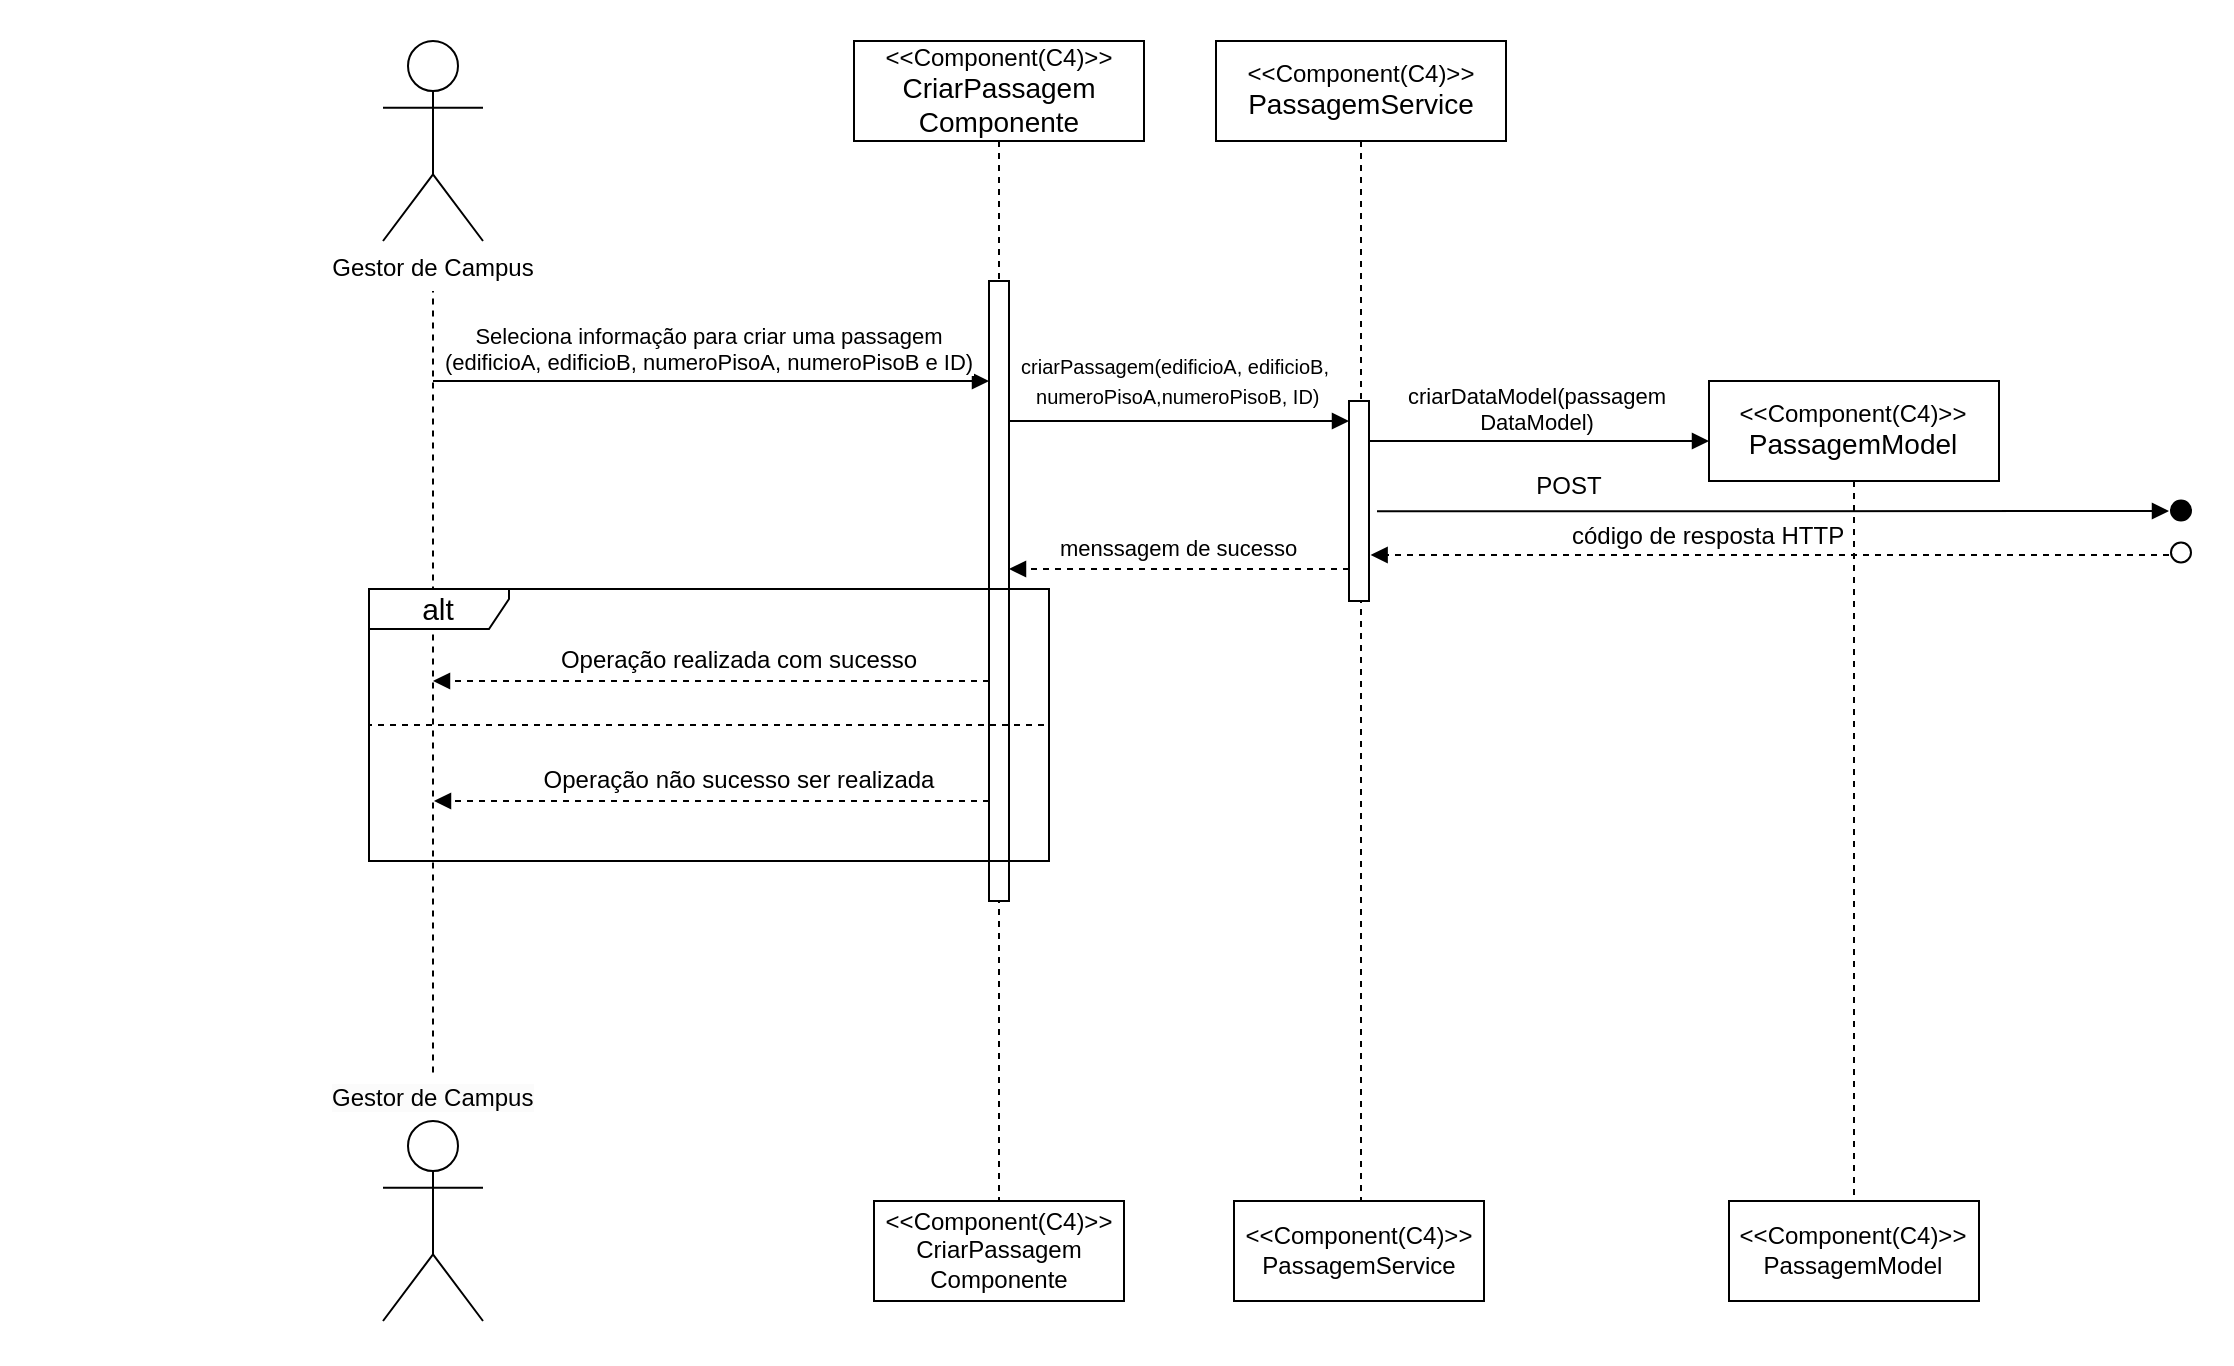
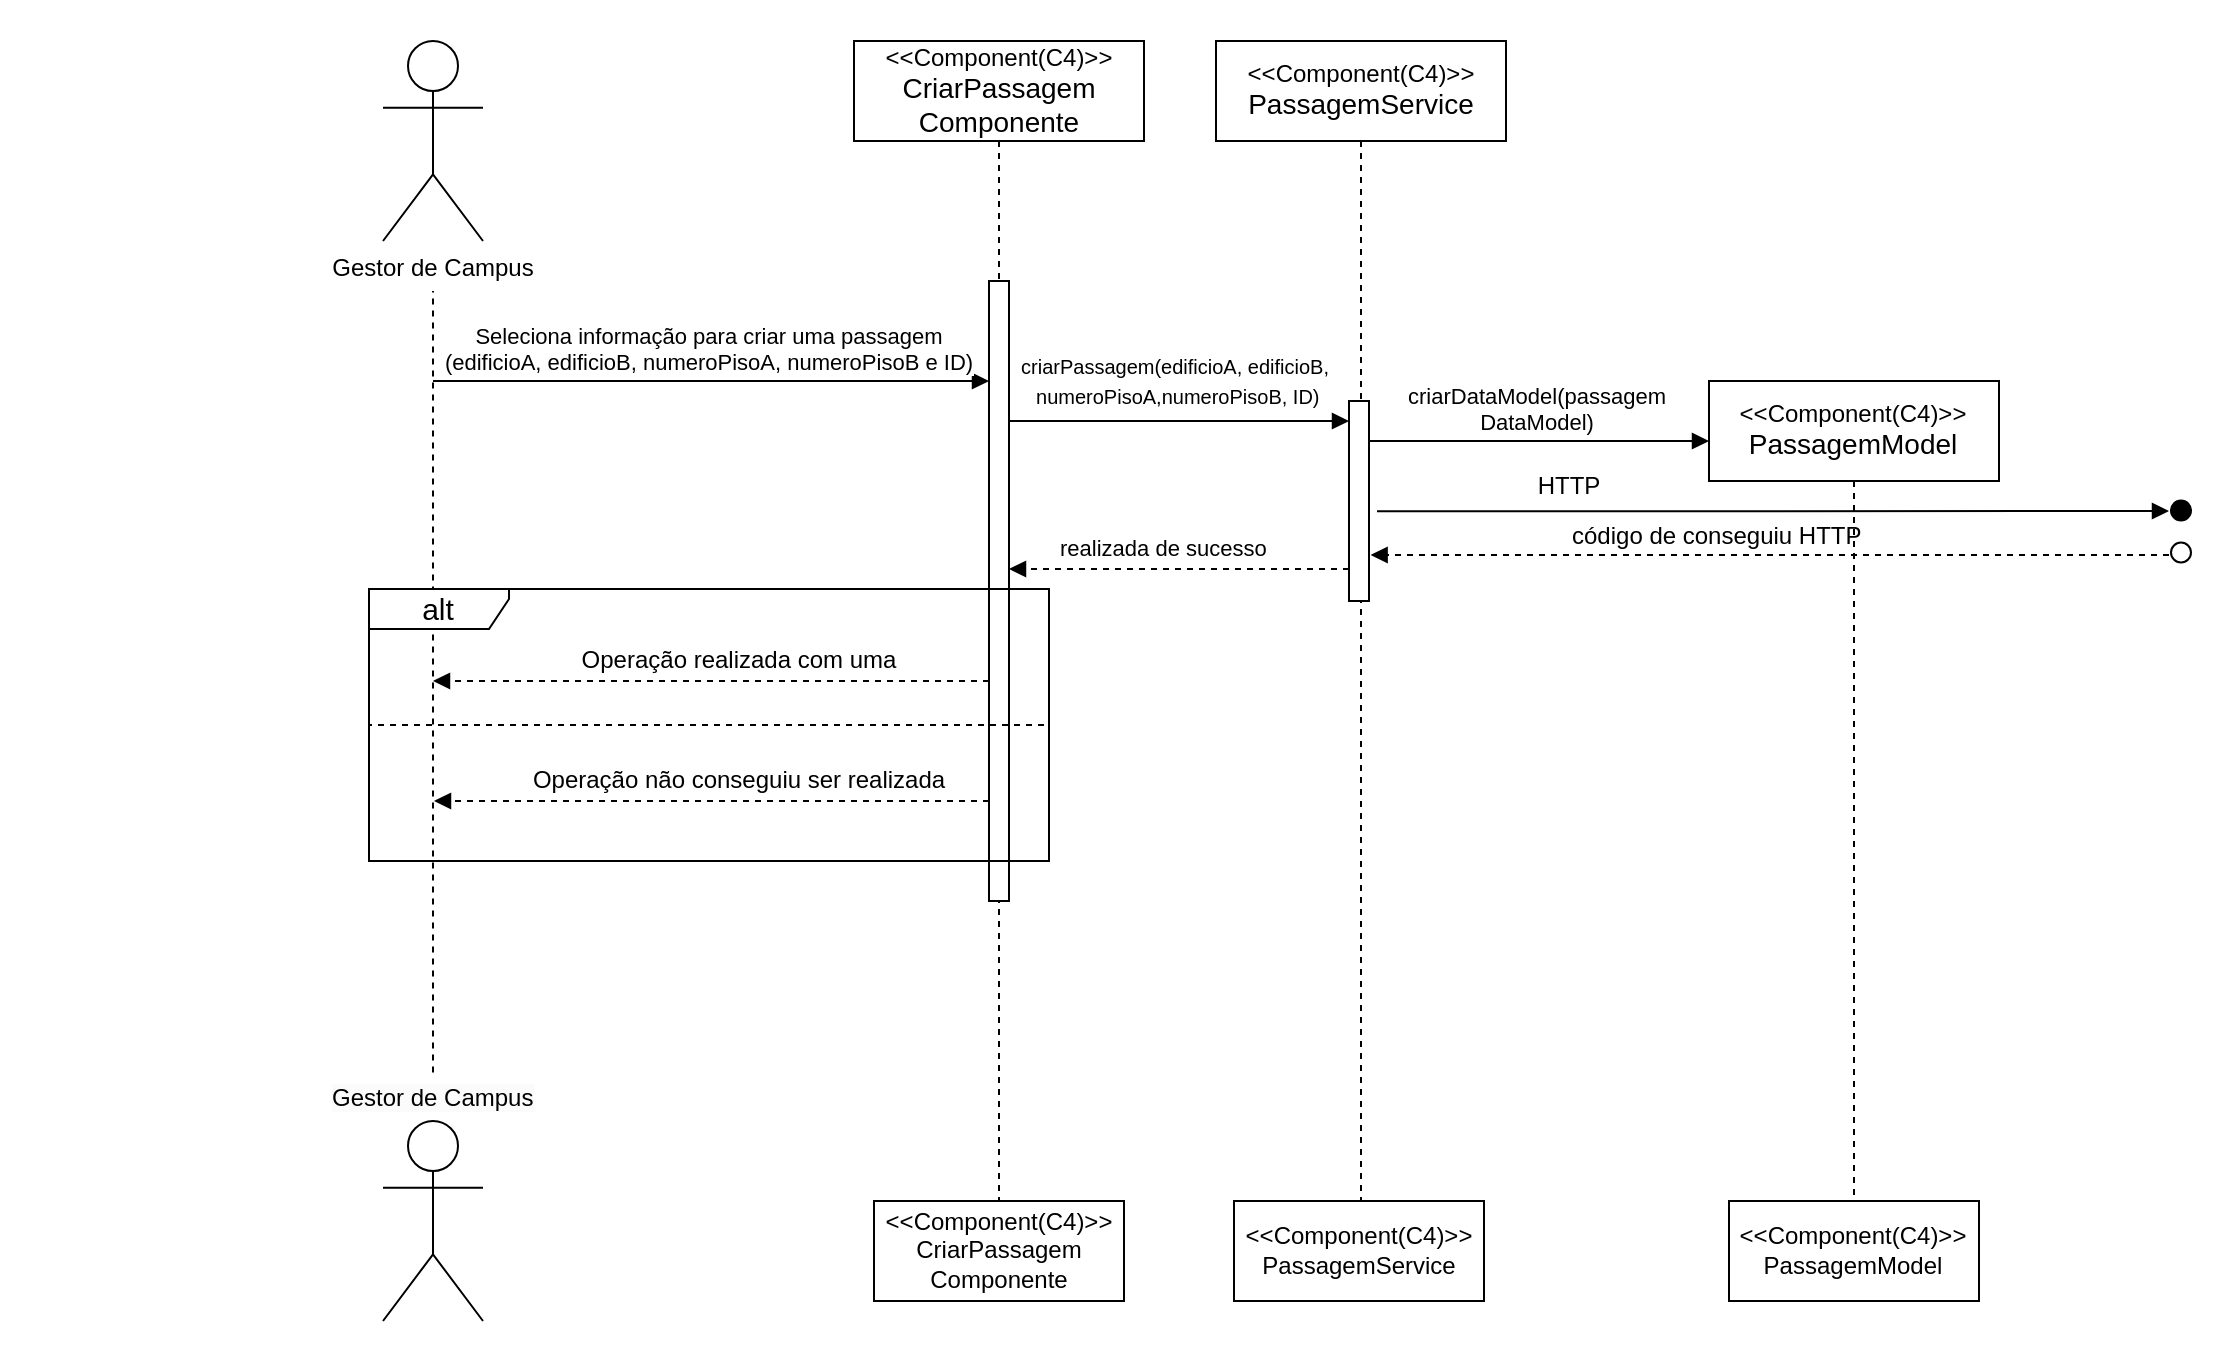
node "POST": label "POST" -> "HTTP"
node "código de resposta HTTP": label "código de resposta HTTP" -> "código de conseguiu HTTP"
node "menssagem de sucesso": label "menssagem de sucesso" -> "realizada de sucesso"
node "Operação realizada com sucesso": label "Operação realizada com sucesso" -> "Operação realizada com uma"
node "Operação não sucesso ser realizada": label "Operação não sucesso ser realizada" -> "Operação não conseguiu ser realizada"
